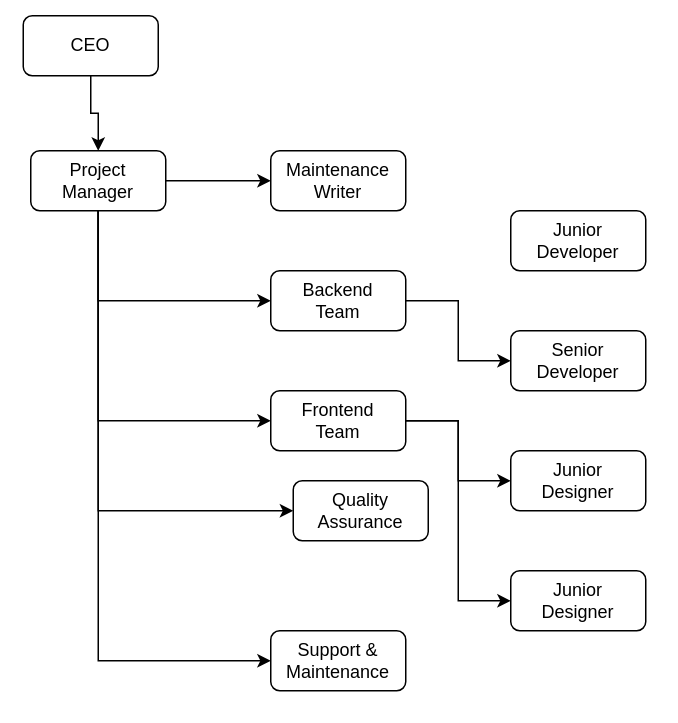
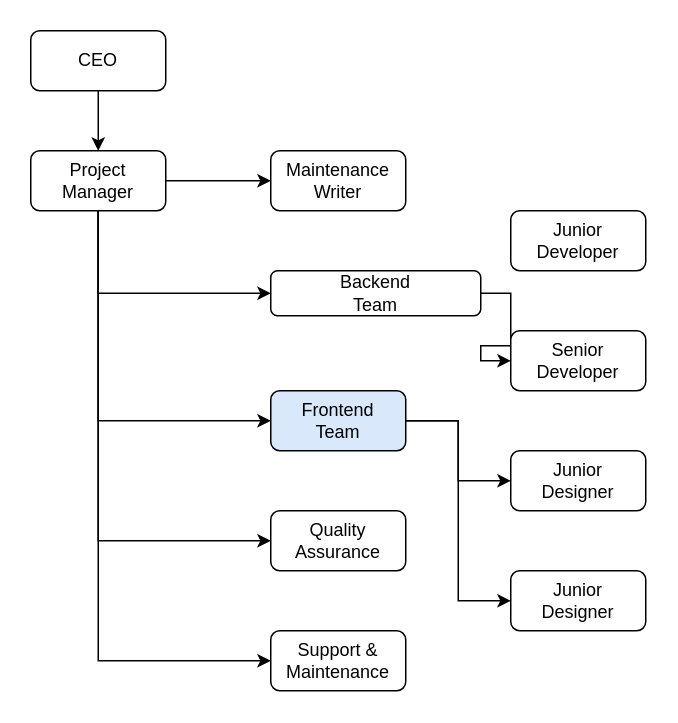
node "CEO": moved (91, 46) -> (98, 61)
node "Backend Team": size 135x60 -> 210x45
node "Frontend Team": fillcolor #ffffff -> #dae8fc
node "Quality Assurance": moved (361, 511) -> (338, 541)
